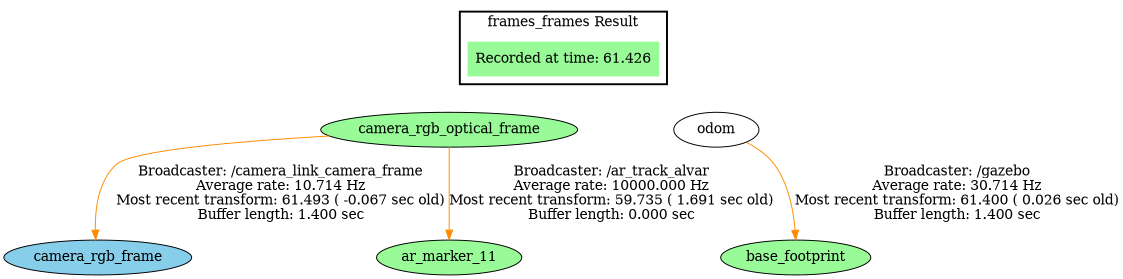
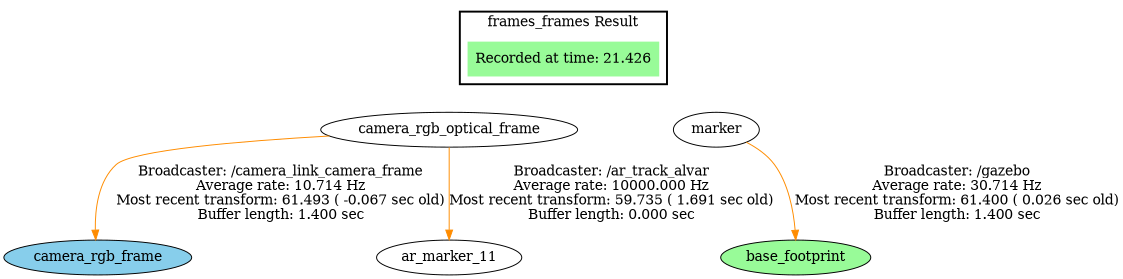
node "Recorded at time: 61.426": label "Recorded at time: 61.426" -> "Recorded at time: 21.426"
node "camera_rgb_optical_frame": fillcolor palegreen -> white
node "odom": label "odom" -> "marker"
node "ar_marker_11": fillcolor palegreen -> white
